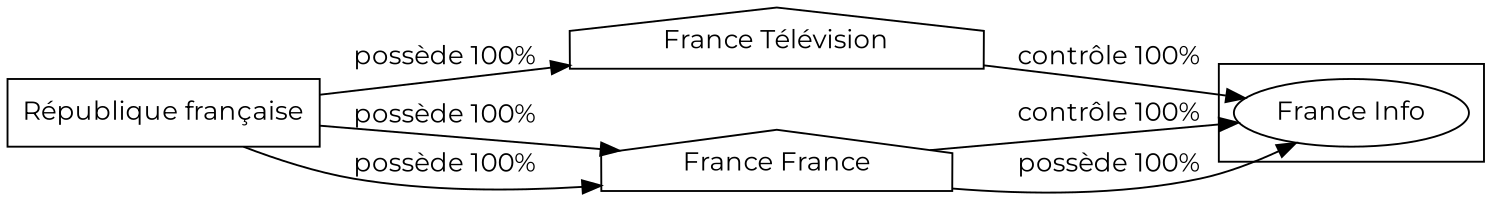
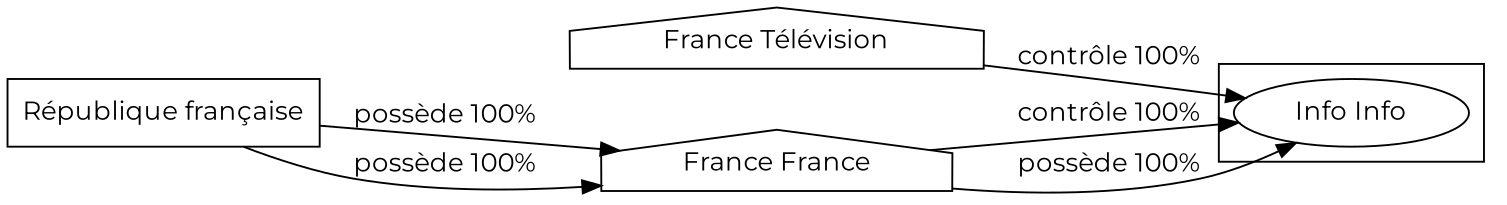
edge "République française" -> "France Télévision": removed, label "possède 100%"
node "France Info": label "France Info" -> "Info Info"
